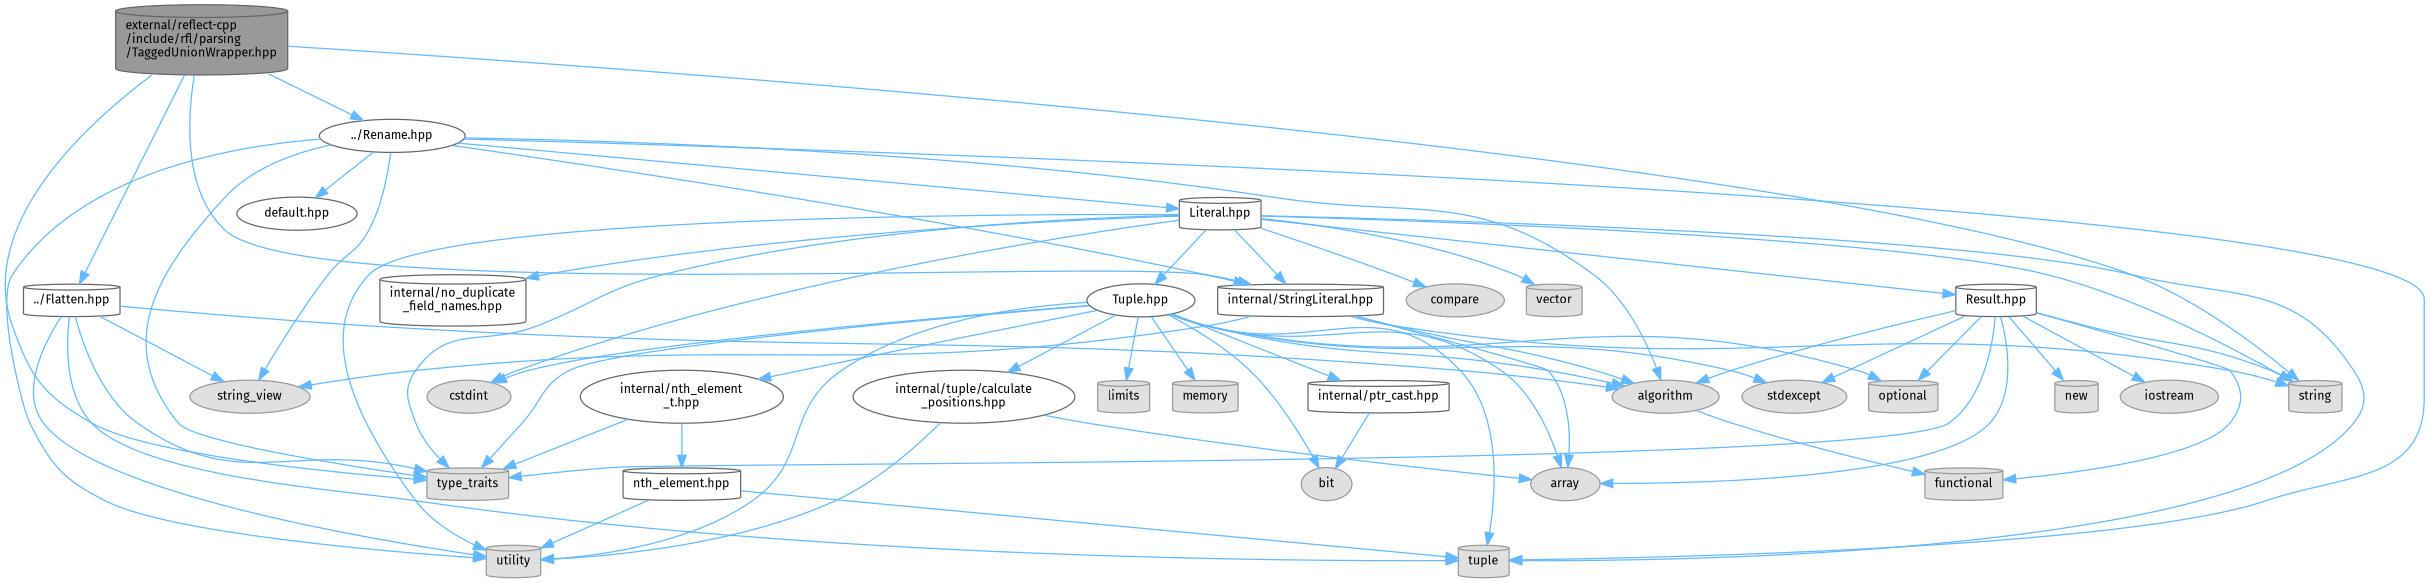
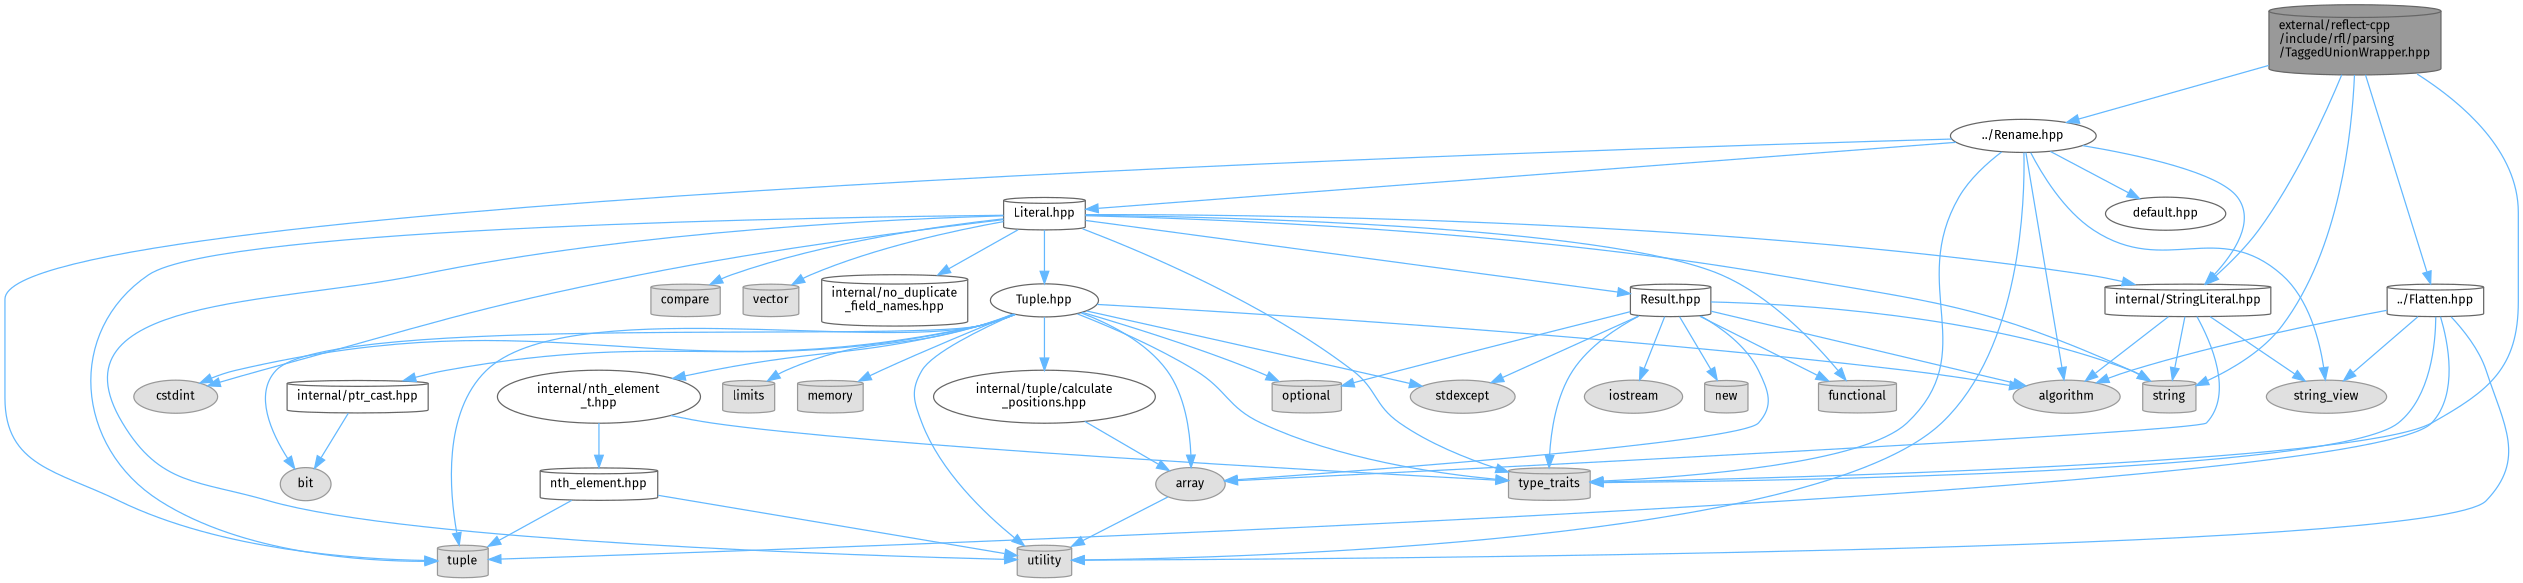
node "compare": shape ellipse -> cylinder
edge "algorithm" -> "functional": now "Literal.hpp" -> "functional"
edge "internal/tuple/calculate _positions.hpp" -> "utility": now "array" -> "utility"
